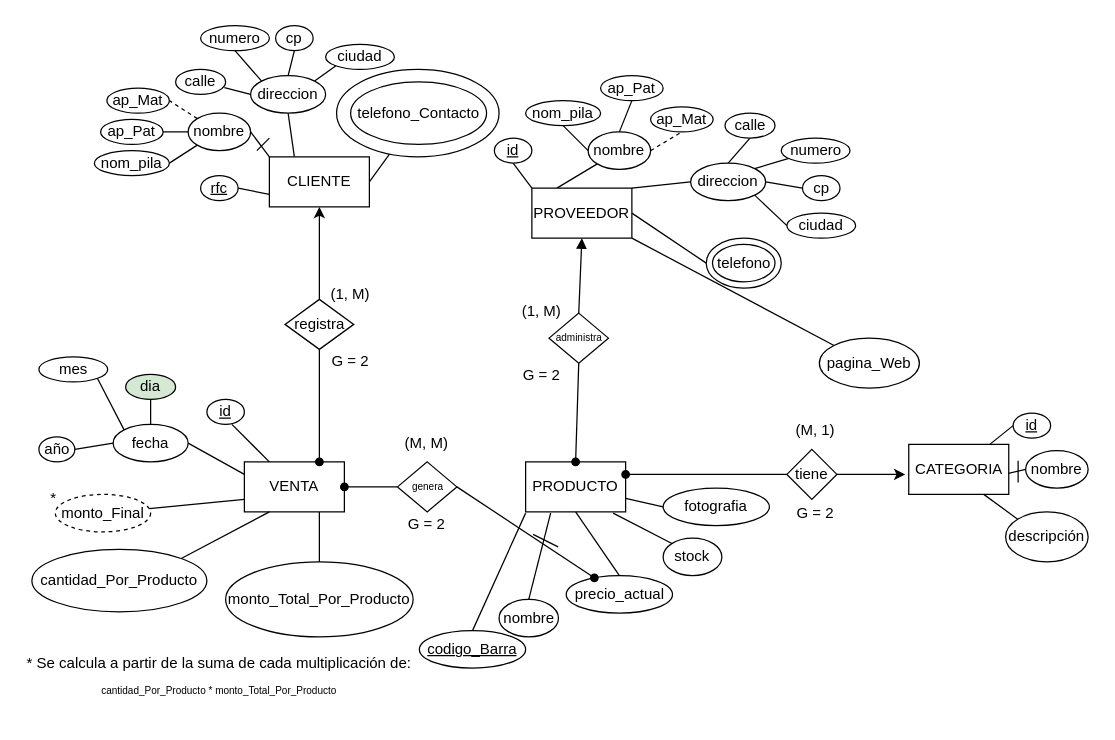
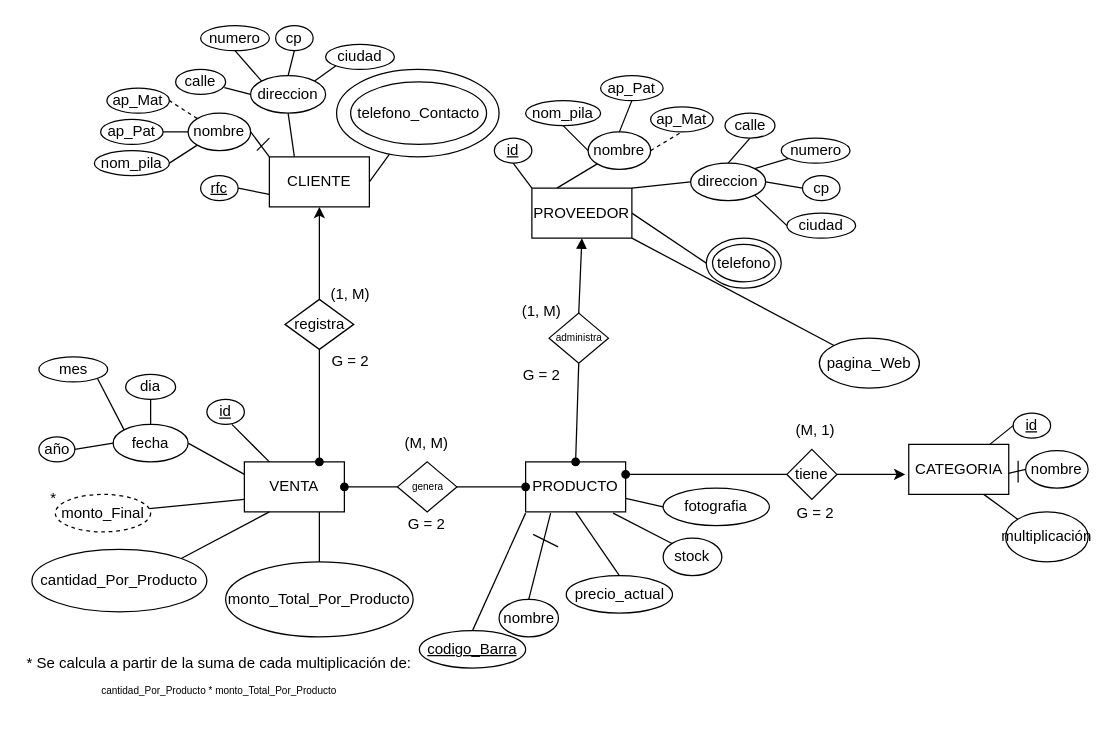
node "dia": fillcolor #d5e8d4 -> #ffffff
edge "genera" -> "precio_actual": now "genera" -> "PRODUCTO"
node "descripción": label "descripción" -> "multiplicación"
